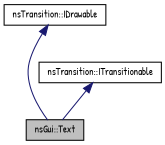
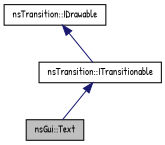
edge "nsGui::Text" -> "nsTransition::IDrawable": now "nsTransition::ITransitionable" -> "nsTransition::IDrawable"
